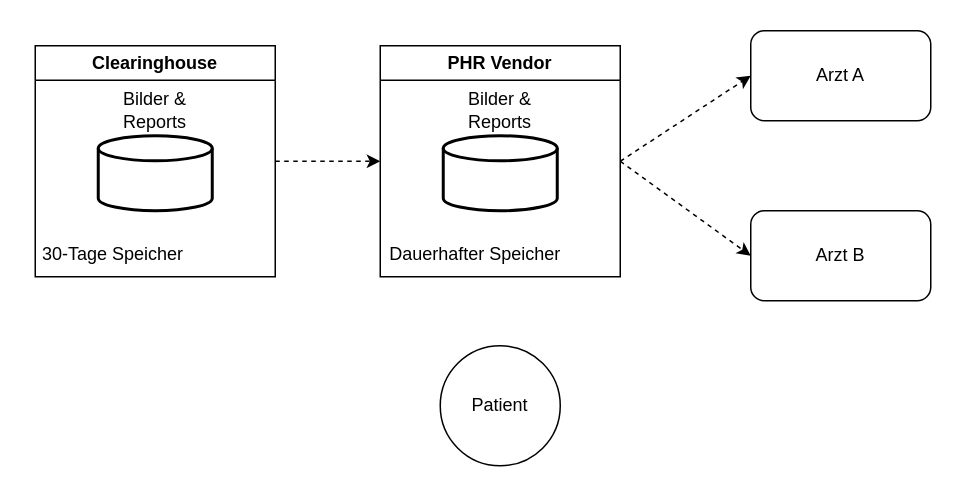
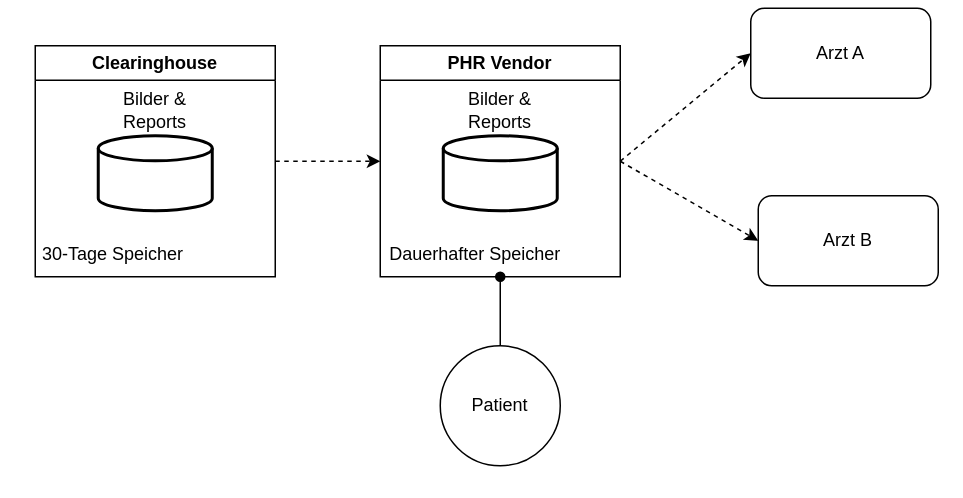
node "Arzt A": moved (841, 76) -> (841, 53)
node "Arzt B": moved (841, 256) -> (848, 241)
edge "Patient" -> "PHR Vendor": added
